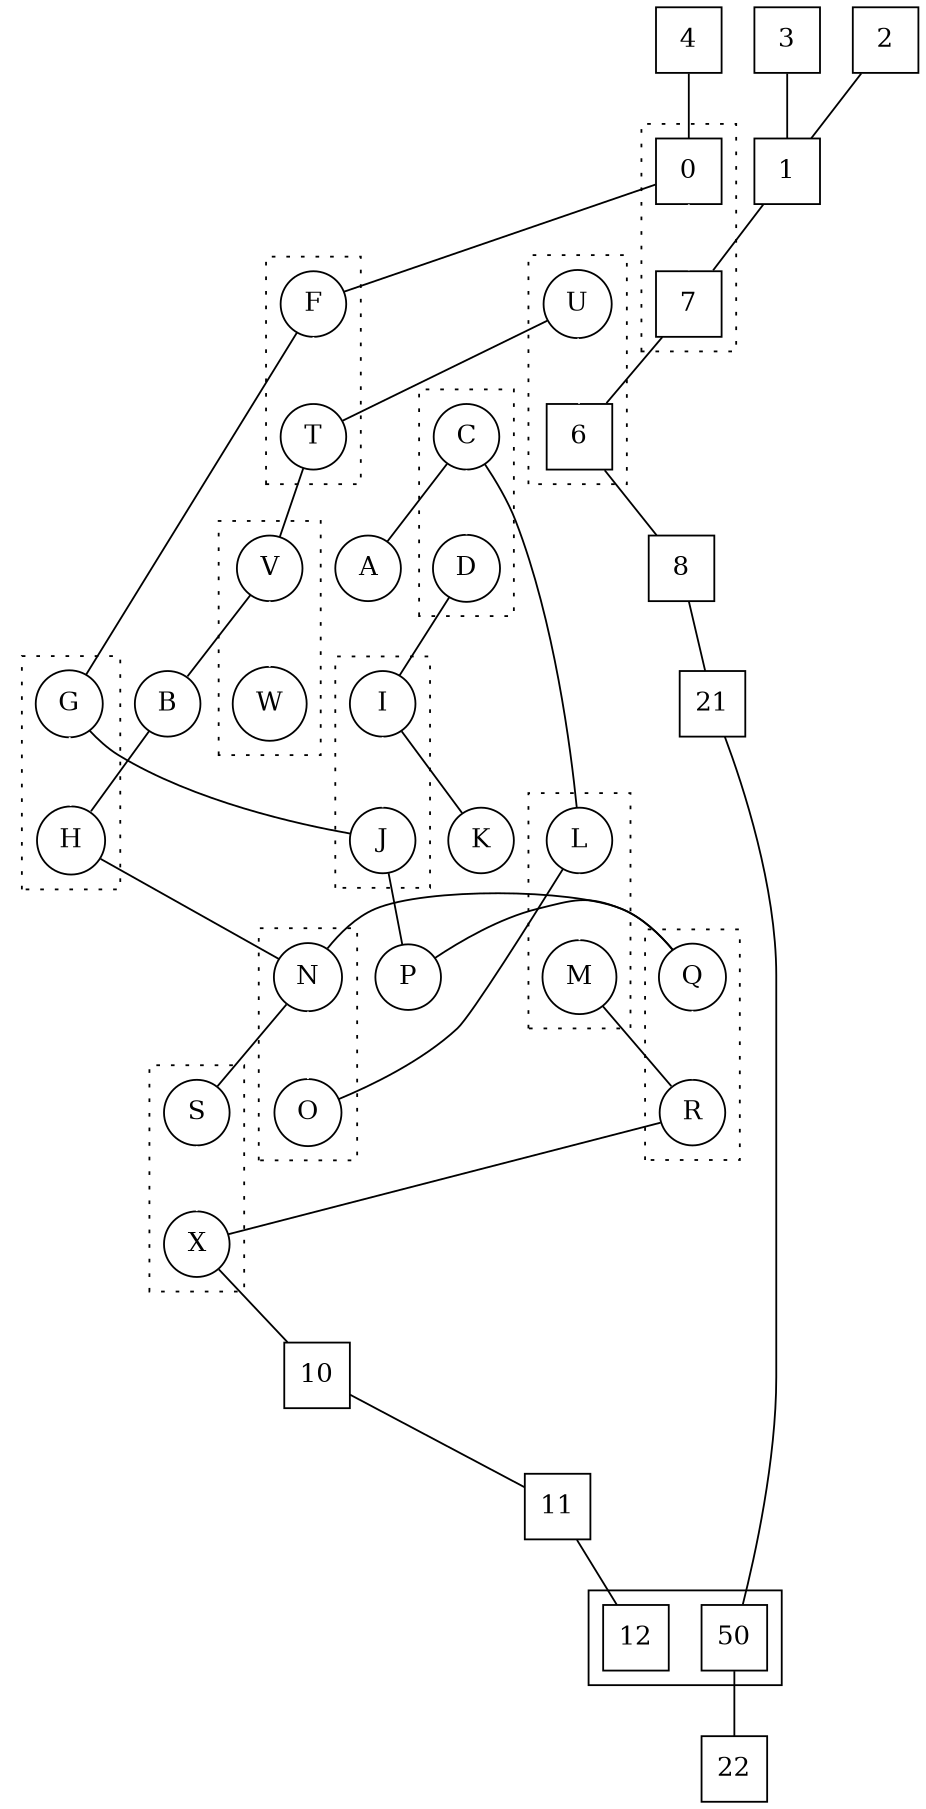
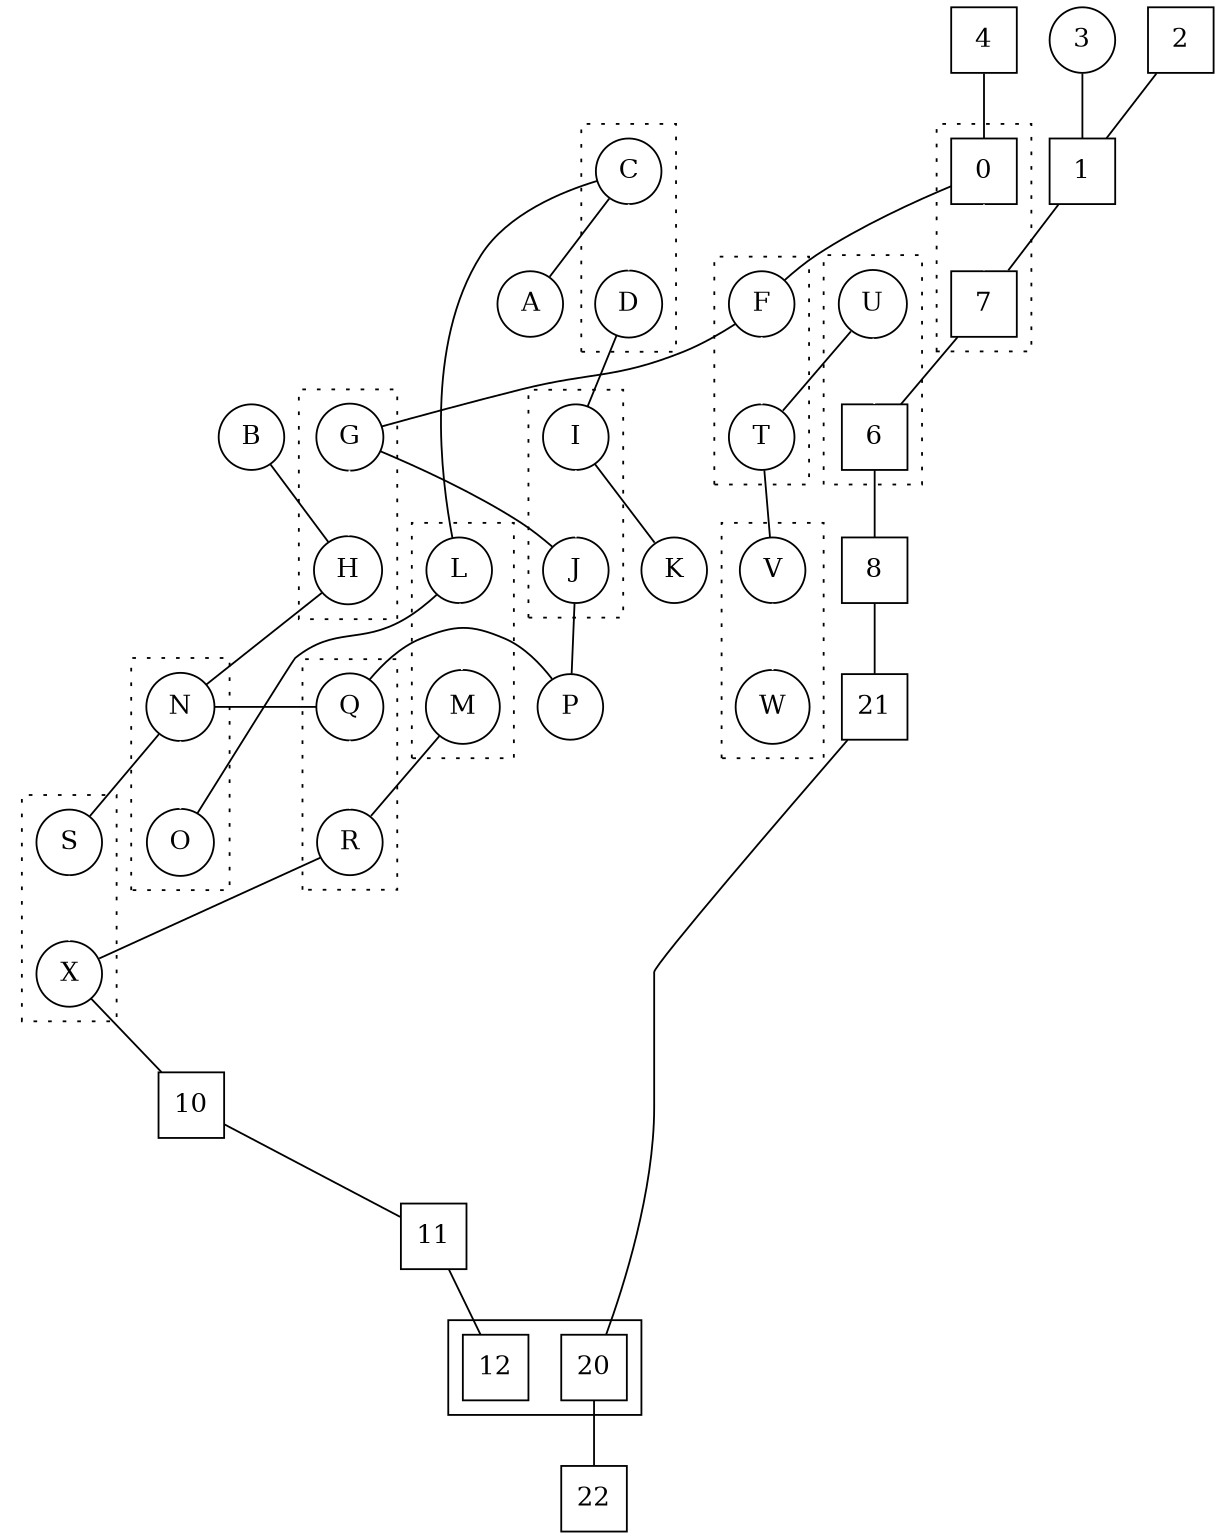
node "3": shape square -> circle
edge "V" -- "B": removed
node "50": label "50" -> "20"
